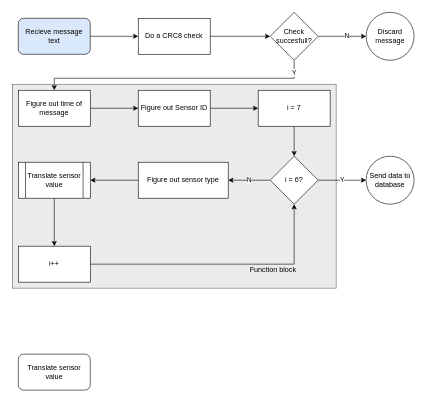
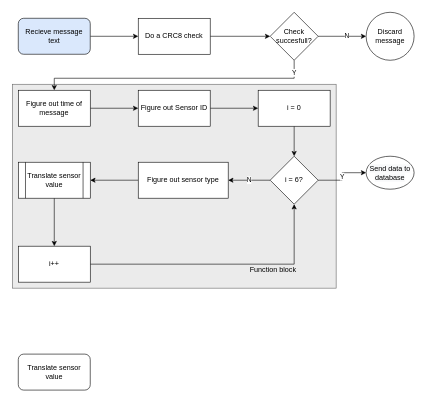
node "i = 7": label "i = 7" -> "i = 0"
node "Send data to database": size 48x48 -> 48x33
